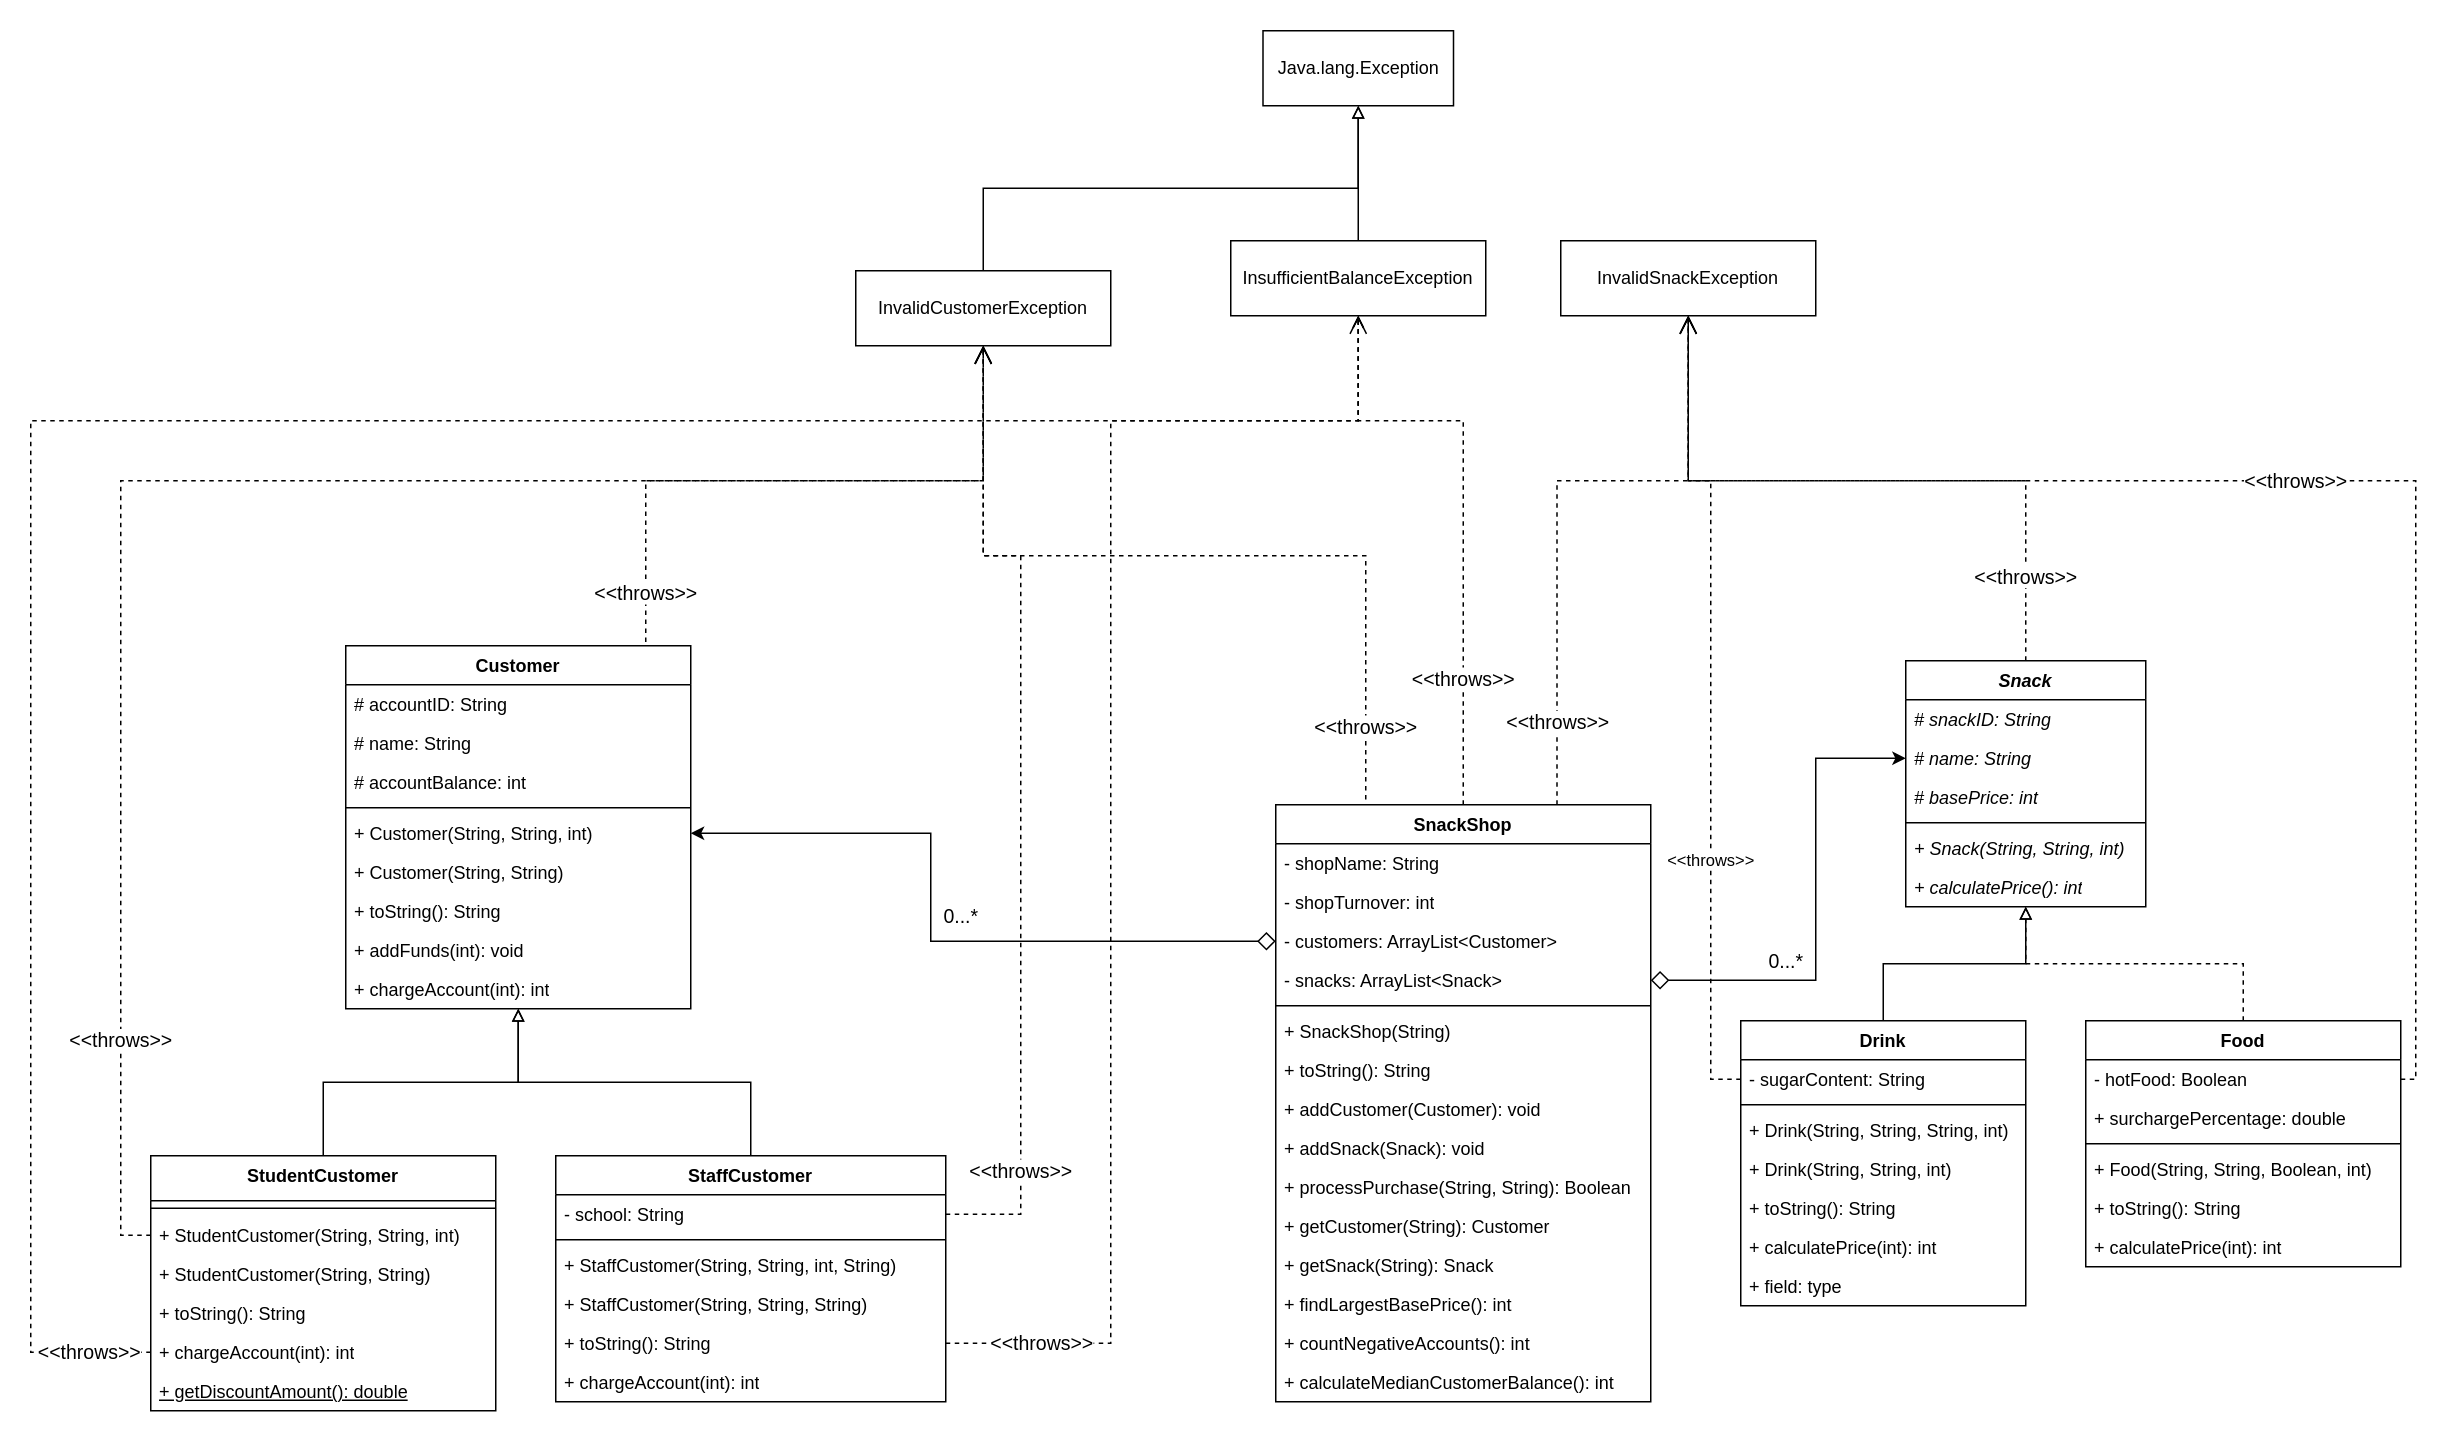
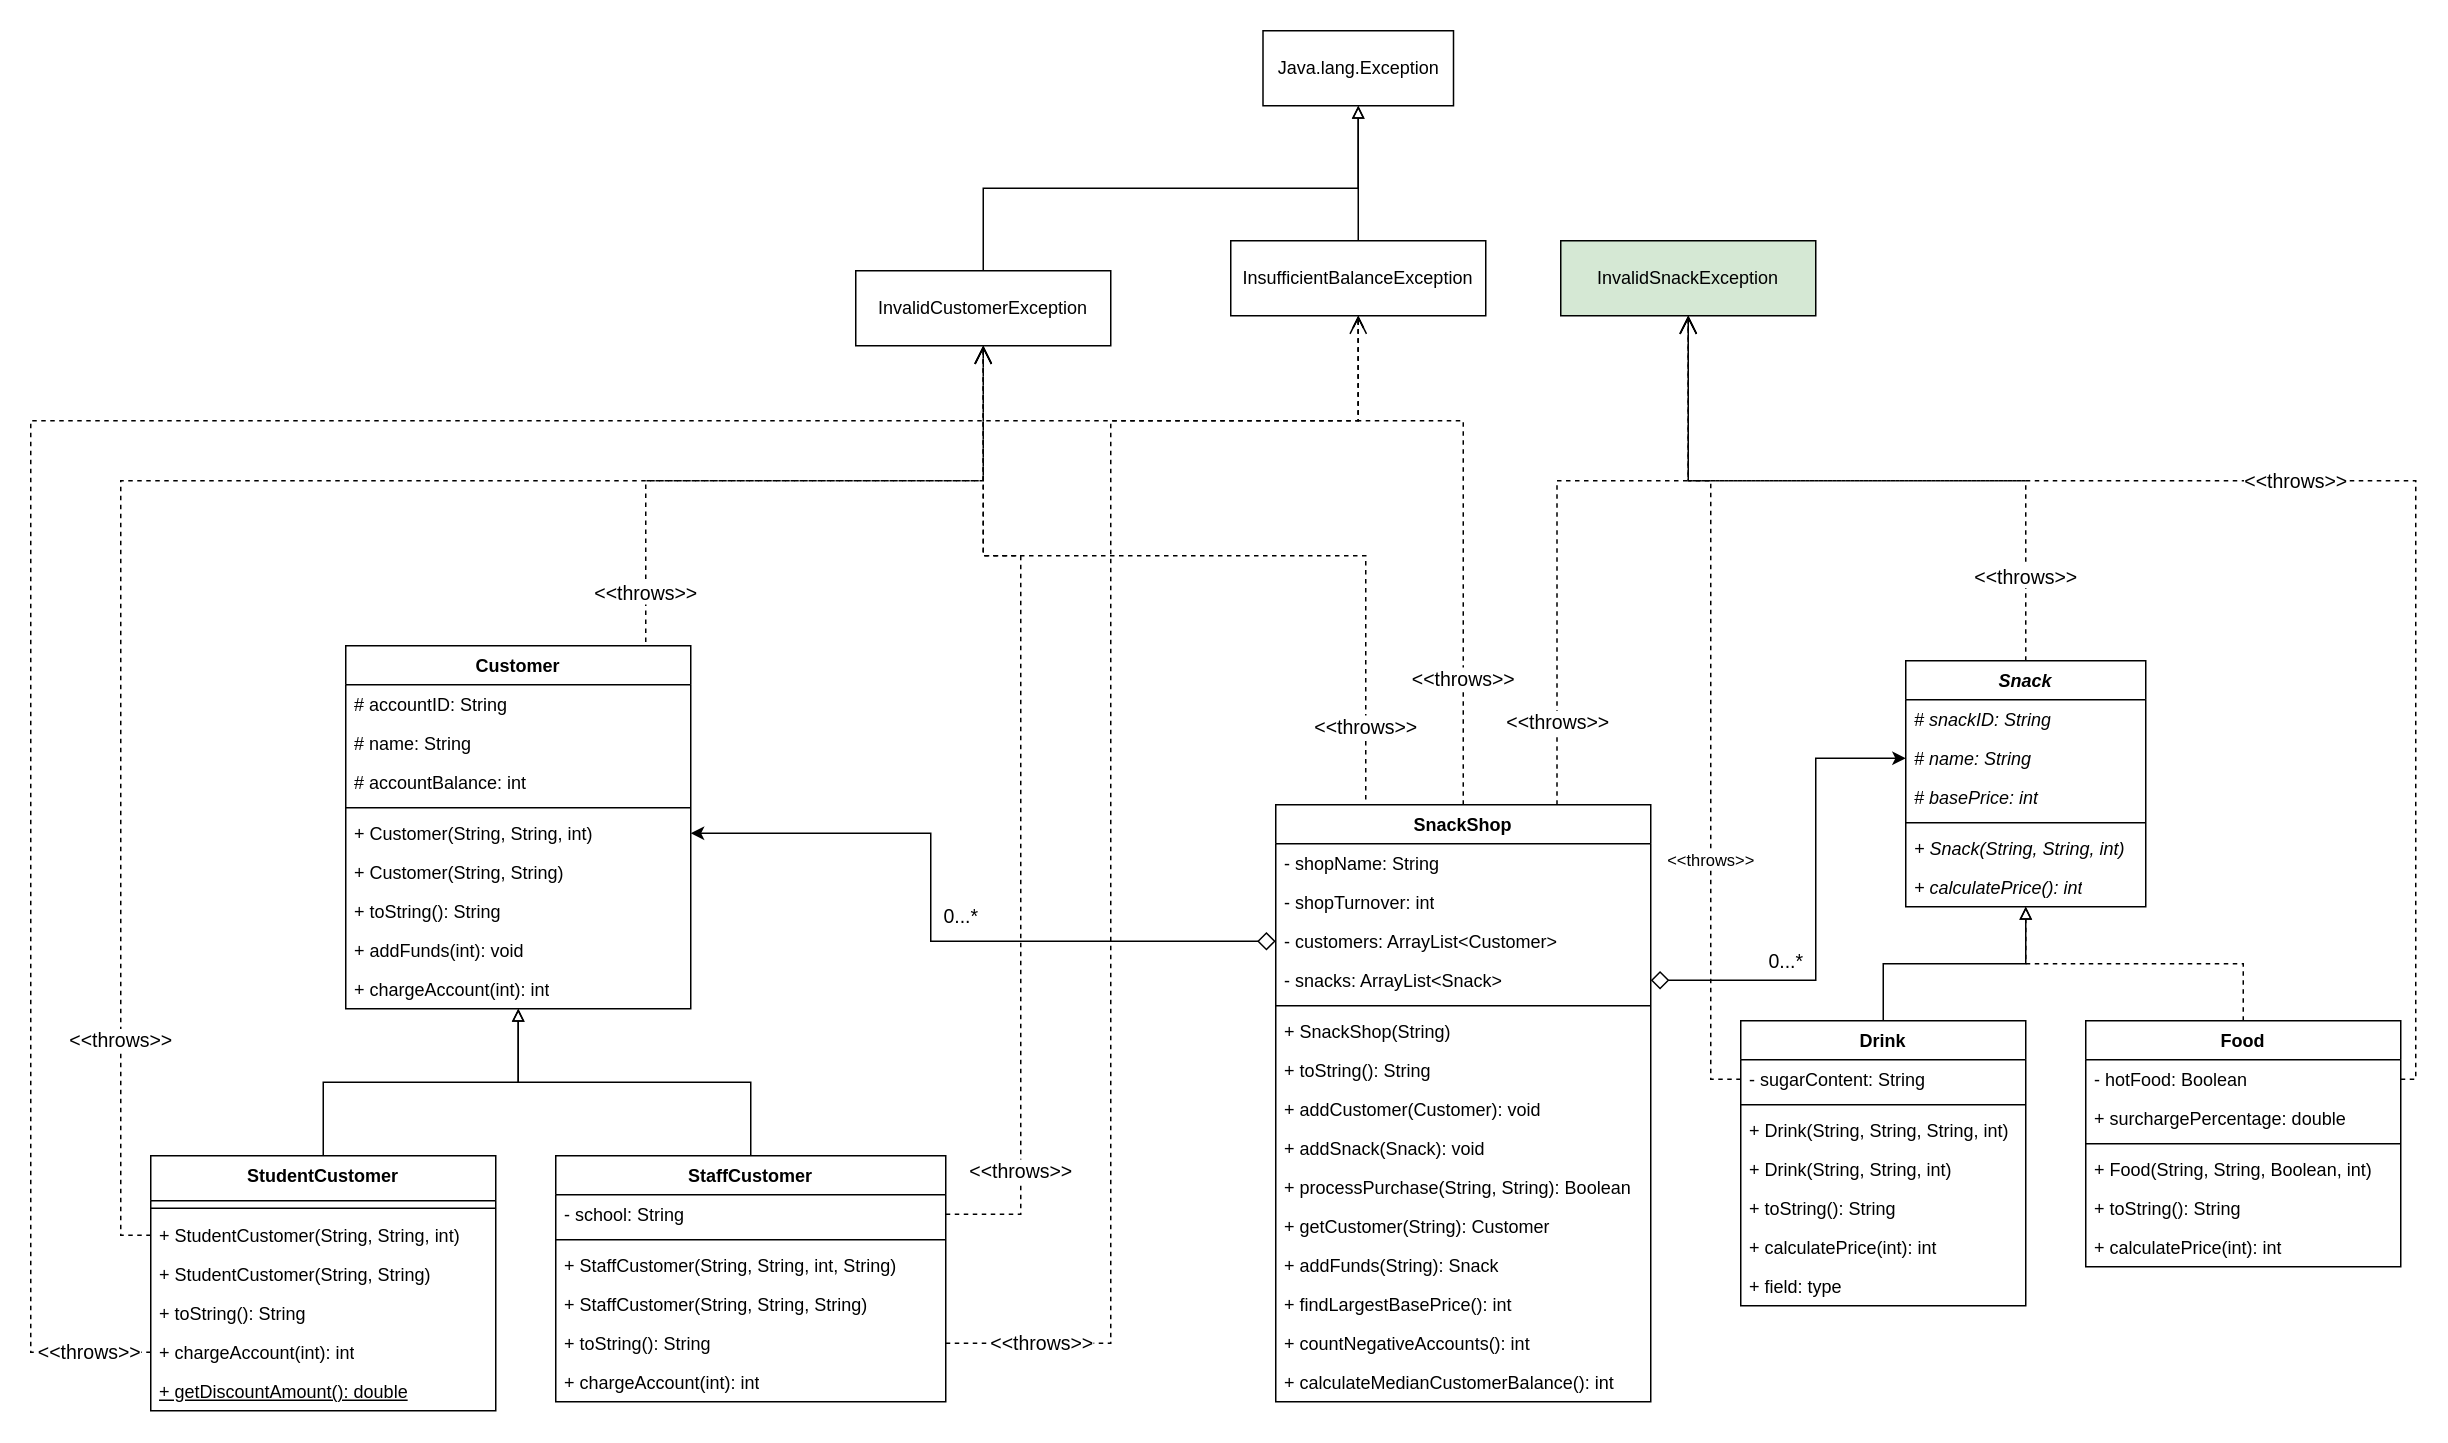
node "InvalidSnackException": fillcolor #ffffff -> #d5e8d4
node "+ getSnack(String): Snack": label "+ getSnack(String): Snack" -> "+ addFunds(String): Snack"
